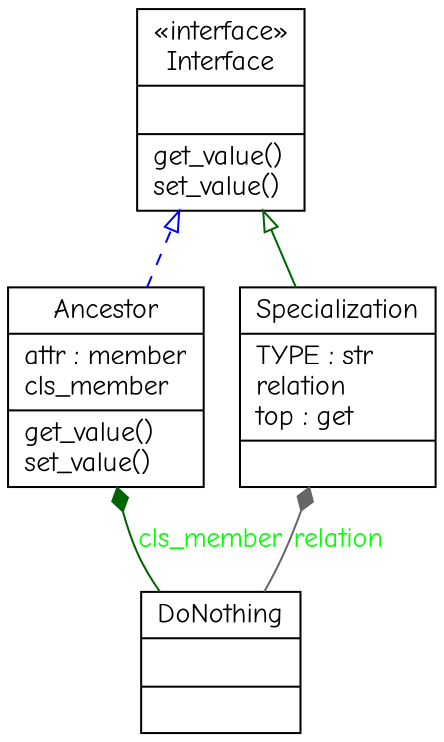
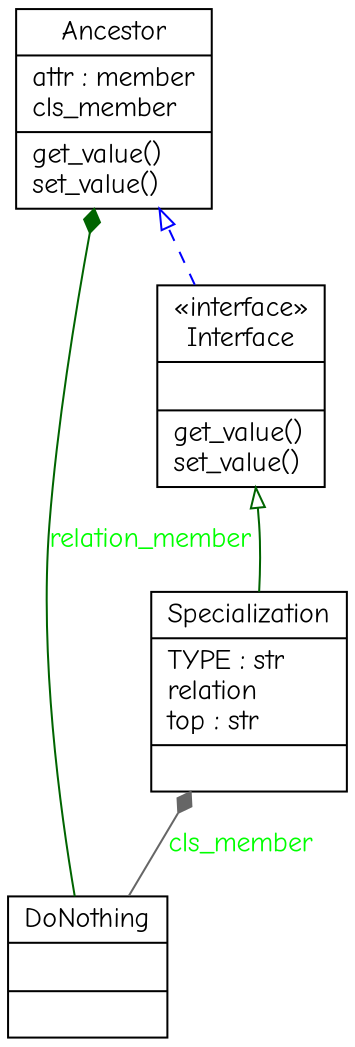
edge "Ancestor" -> "Interface": reversed
node "Specialization": text "top : get" -> "top : str"
edge "DoNothing" -> "Ancestor": label "cls_member" -> "relation_member"
edge "DoNothing" -> "Specialization": label "relation" -> "cls_member"
